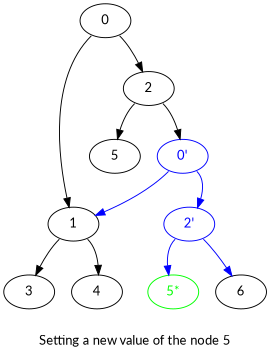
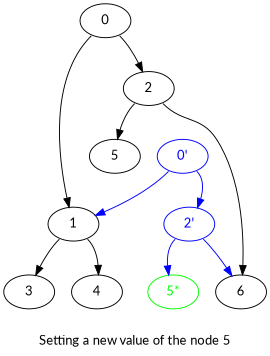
edge "2" -> "0'": now "2" -> "6"
